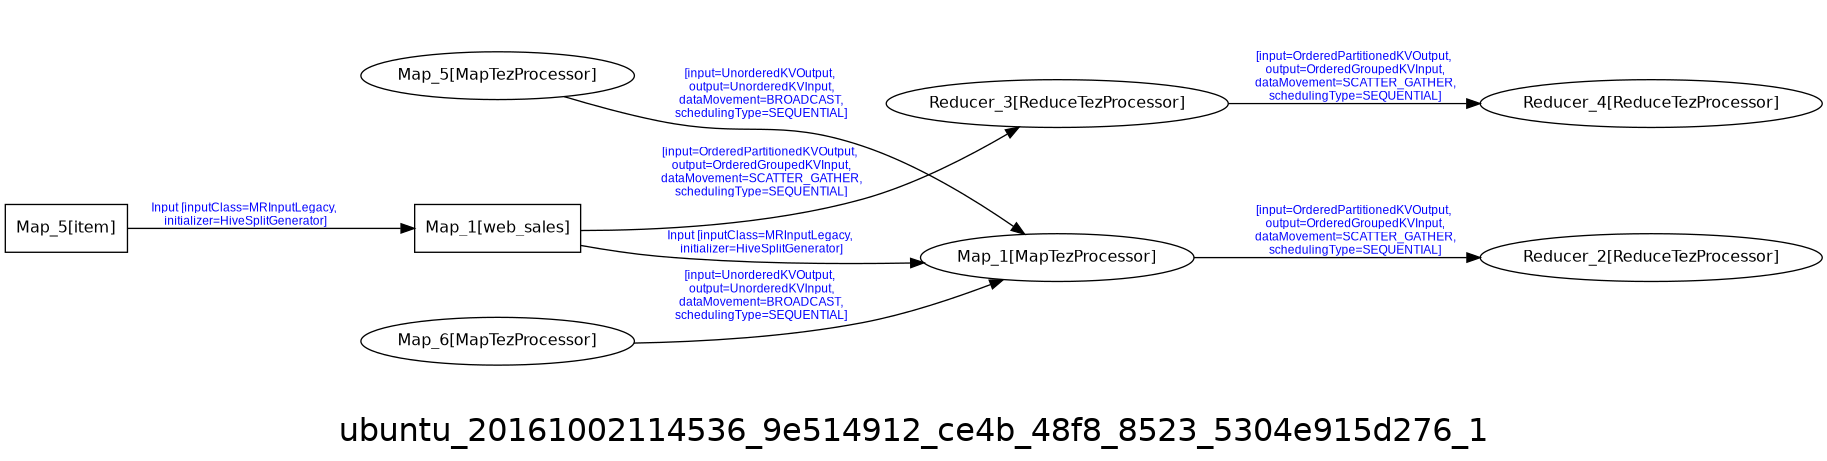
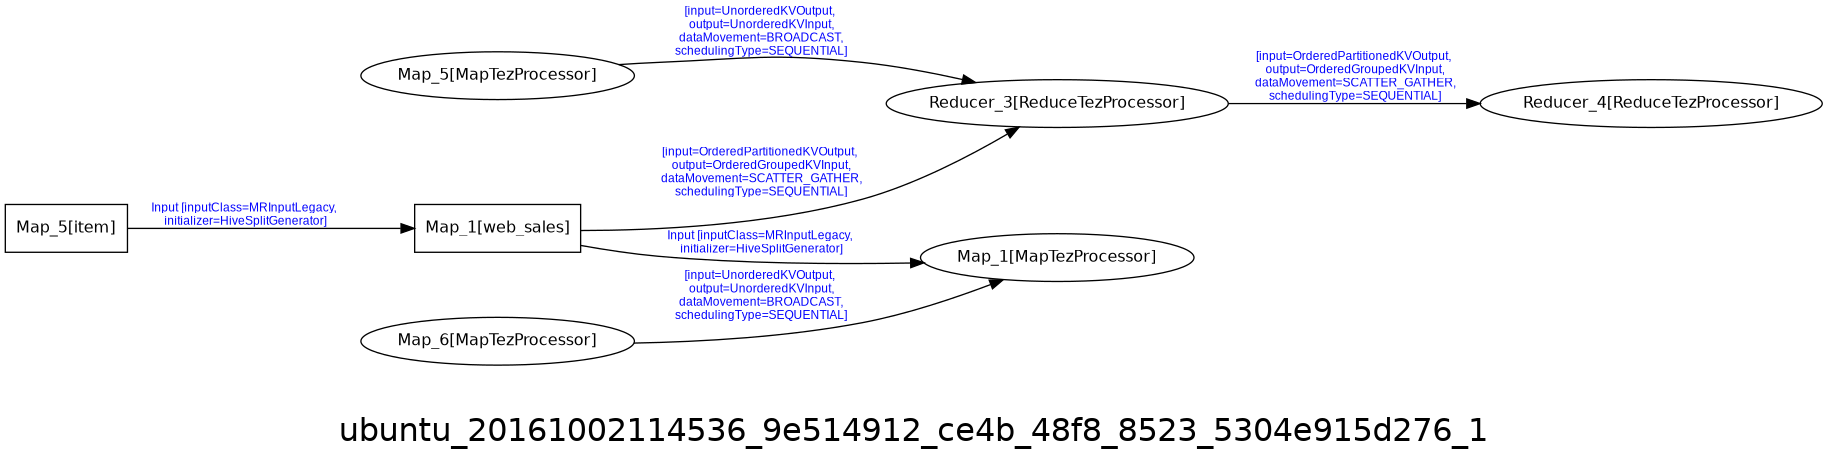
edge "Map_5[MapTezProcessor]" -> "Map_1[MapTezProcessor]": now "Map_5[MapTezProcessor]" -> "Reducer_3[ReduceTezProcessor]"
node "Reducer_2[ReduceTezProcessor]": removed
